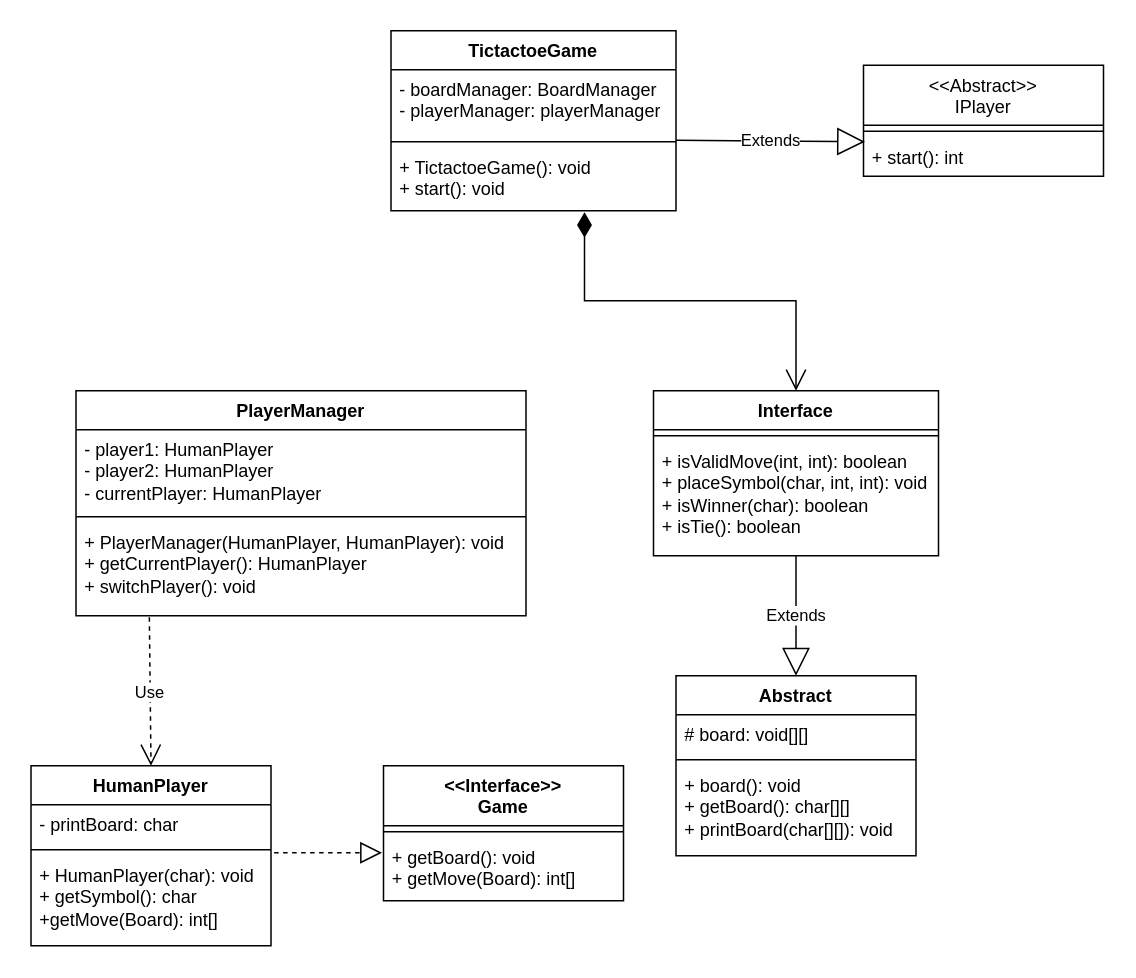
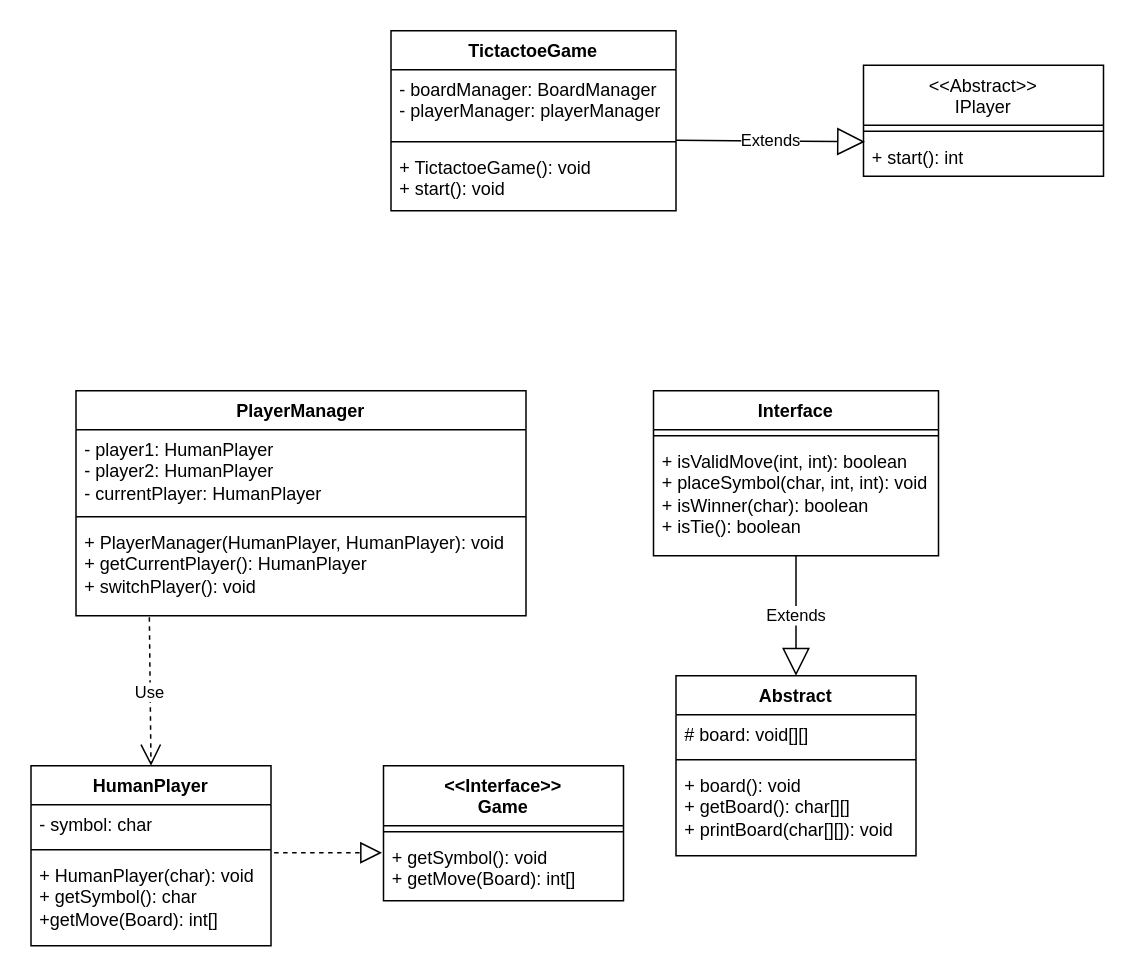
edge "+ TictactoeGame(): void + start(): void" -- "Interface": removed
node "- printBoard: char": label "- printBoard: char" -> "- symbol: char"
node "+ getBoard(): void + getMove(Board): int[]": label "+ getBoard(): void + getMove(Board): int[]" -> "+ getSymbol(): void + getMove(Board): int[]"
